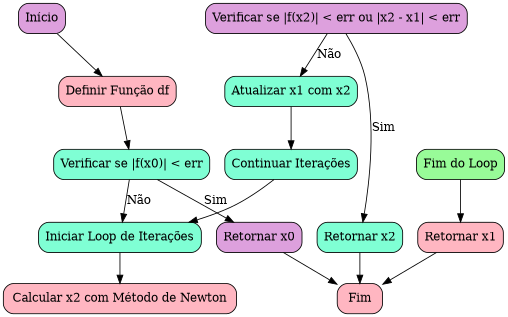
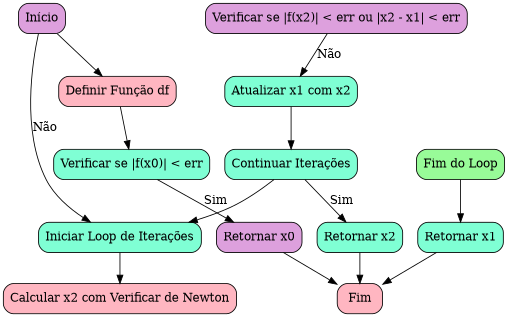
edge "Verificar se |f(x2)| < err ou |x2 - x1| < err" -> "Retornar x2": now "Continuar Iterações" -> "Retornar x2"
edge "Verificar se |f(x0)| < err" -> "Iniciar Loop de Iterações": now "Início" -> "Iniciar Loop de Iterações"
node "Retornar x1": fillcolor lightpink -> aquamarine
node "Calcular x2 com Método de Newton": label "Calcular x2 com Método de Newton" -> "Calcular x2 com Verificar de Newton"
